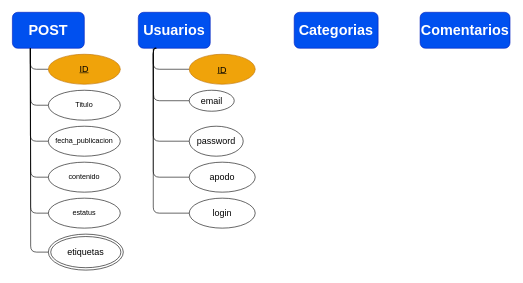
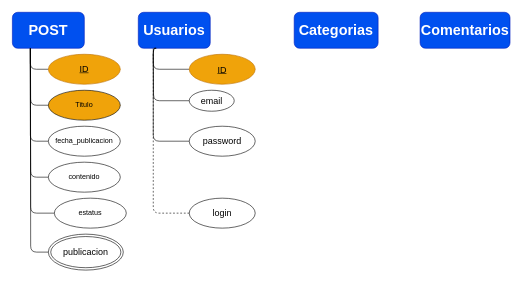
node "Titulo": fillcolor #ffffff -> #f0a30a
node "password": size 54x30 -> 66x30
edge "Usuarios" -- "apodo": removed
node "apodo": removed
edge "Usuarios" -- "login": style solid -> dashed
node "estatus": moved (84, 213) -> (90, 213)
node "etiquetas": label "etiquetas" -> "publicacion"
